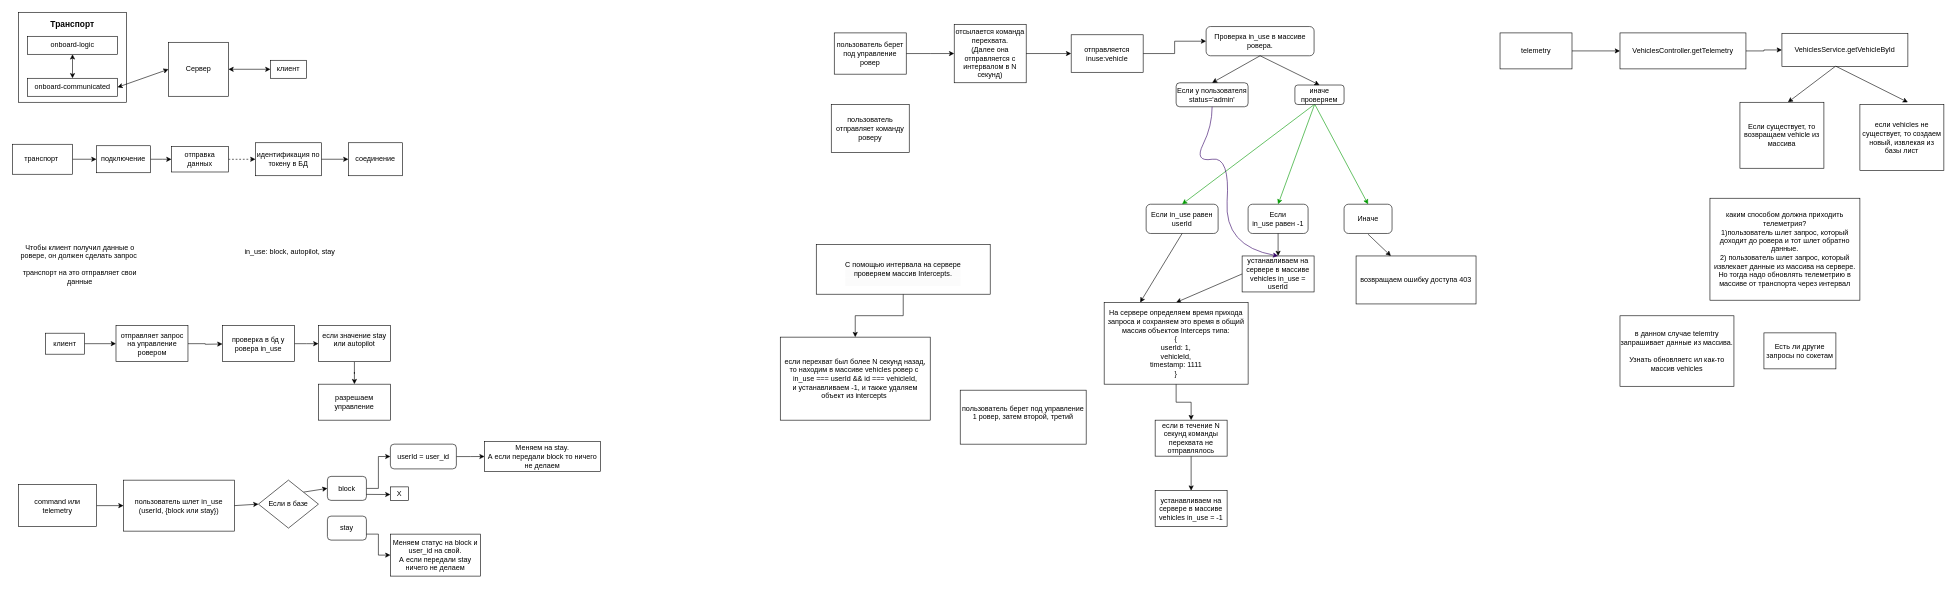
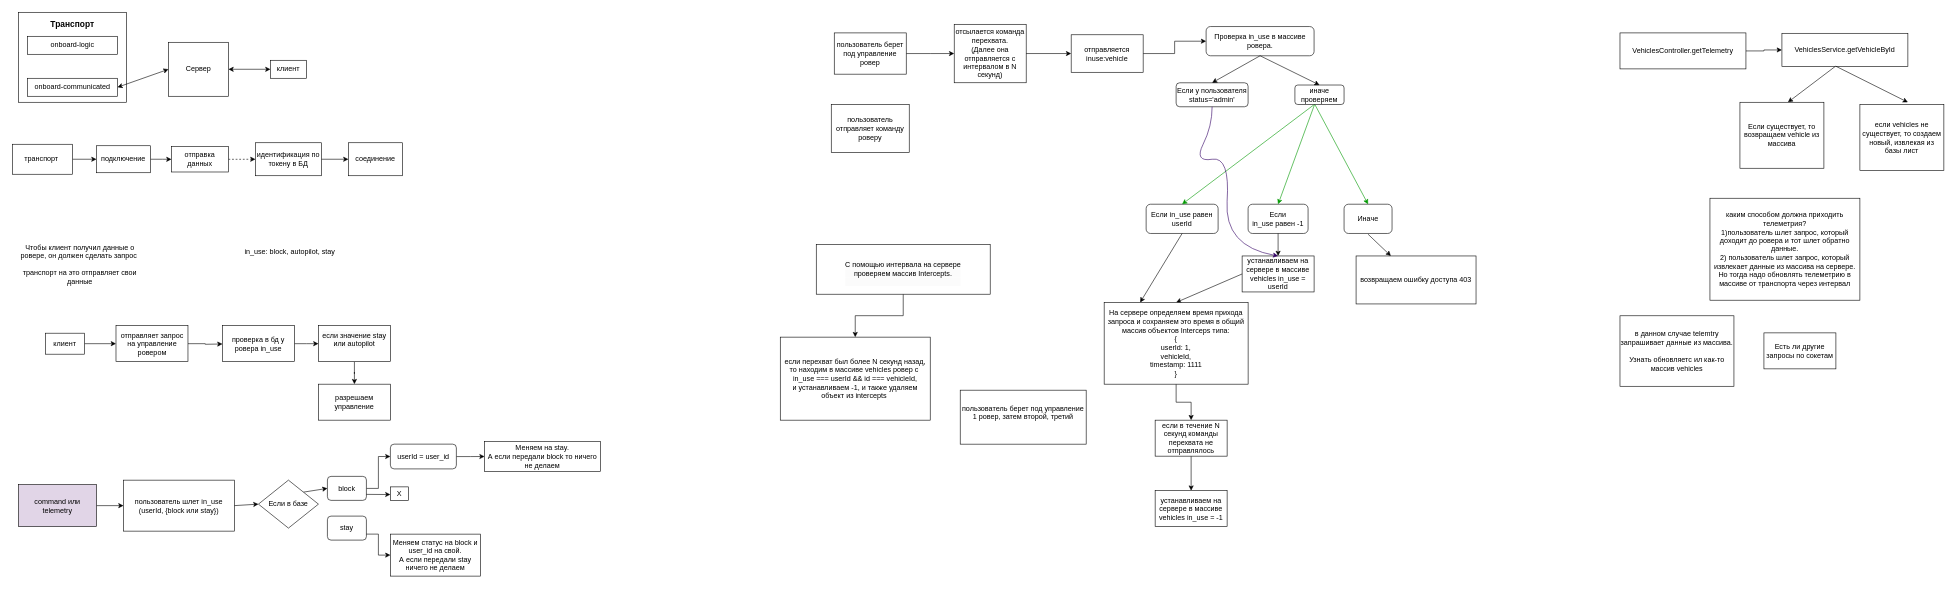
node "telemetry": removed
edge "telemetry" -> "VehiclesController.getTelemetry": removed
edge "onboard-logic" -- "onboard-communicated": removed
node "command или telemetry": fillcolor #ffffff -> #e1d5e7
